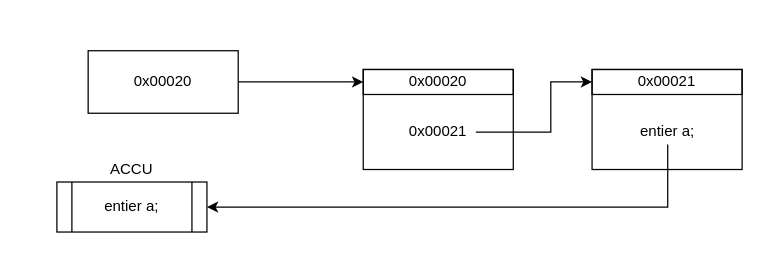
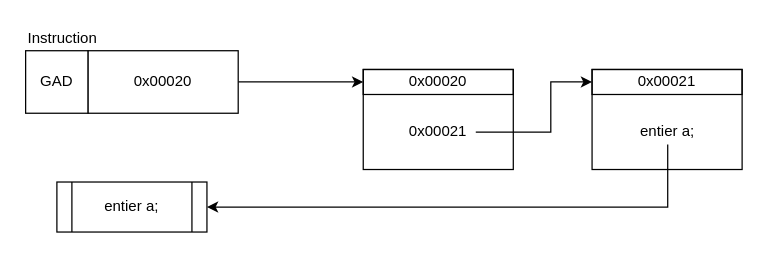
node "Instruction": added
node "GAD": added
node "ACCU": removed
